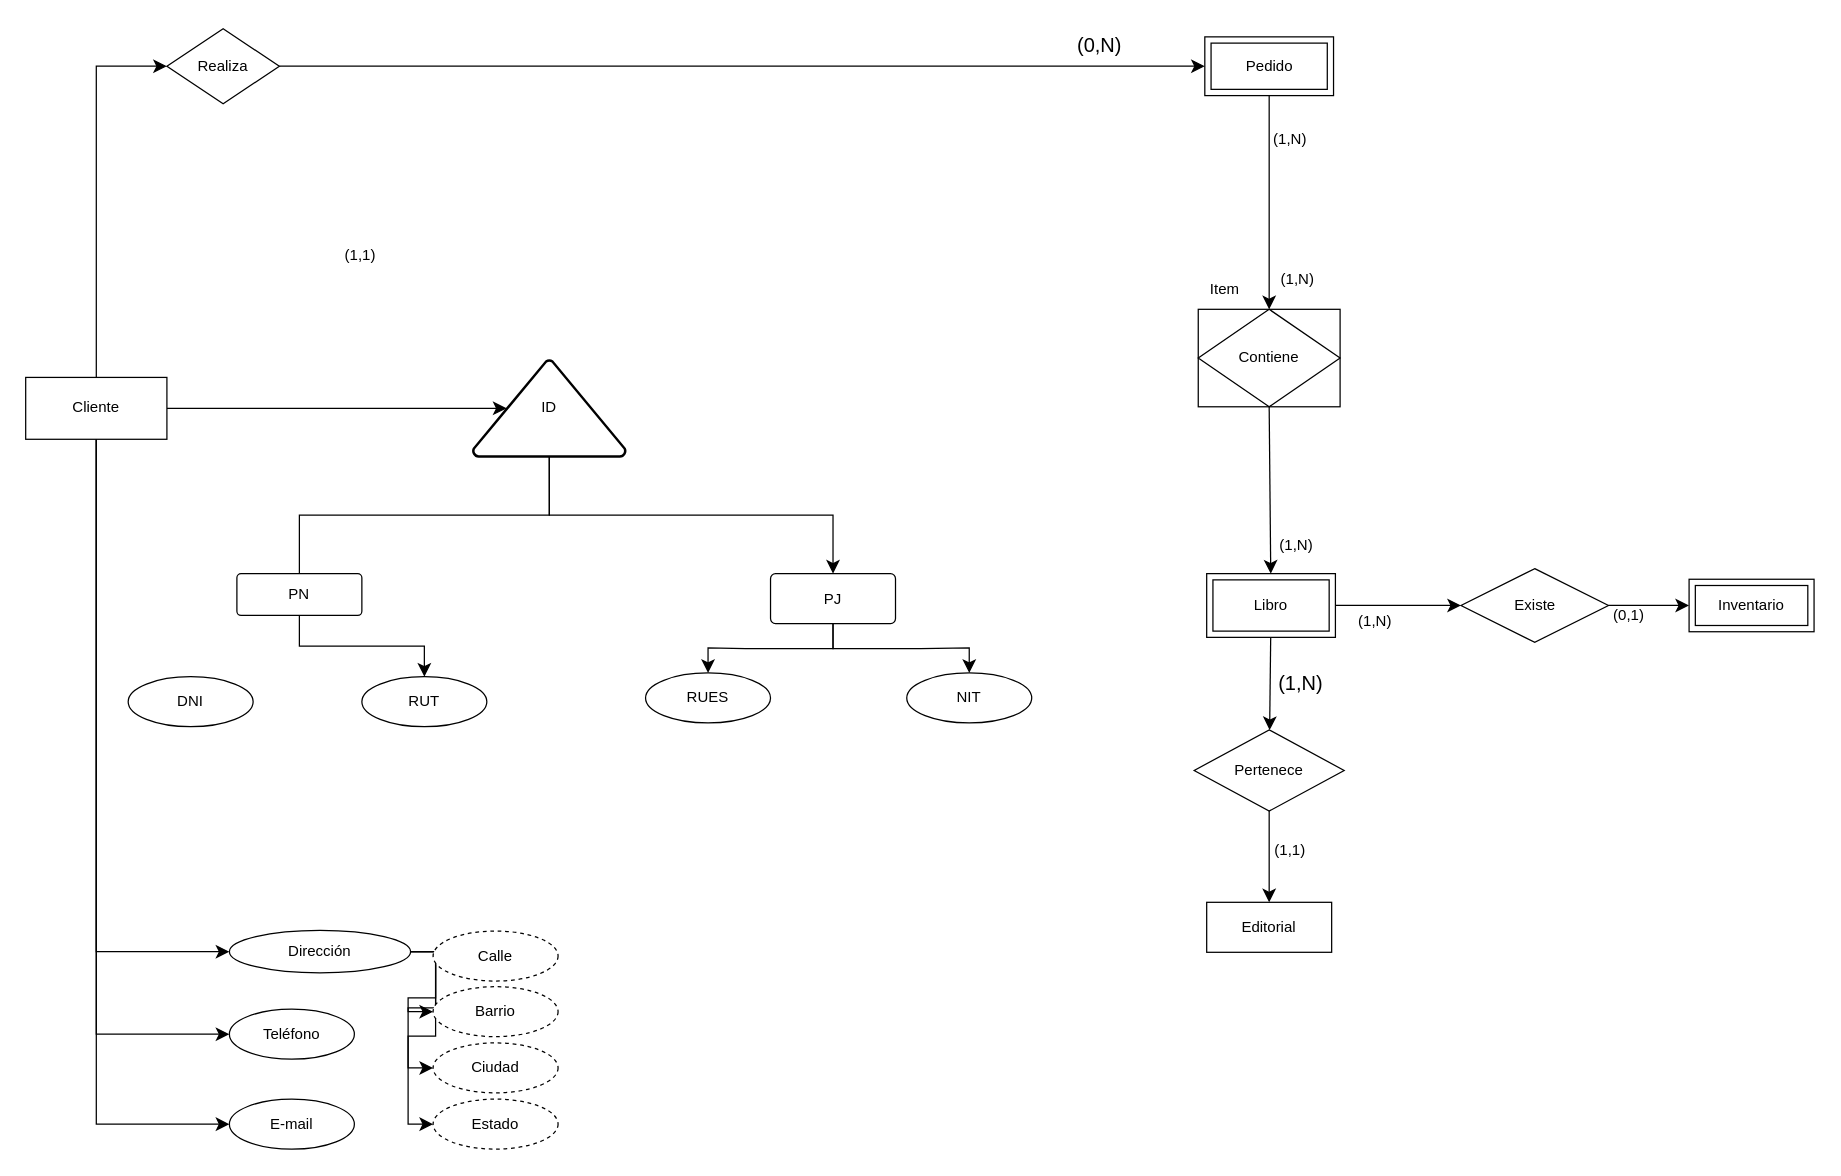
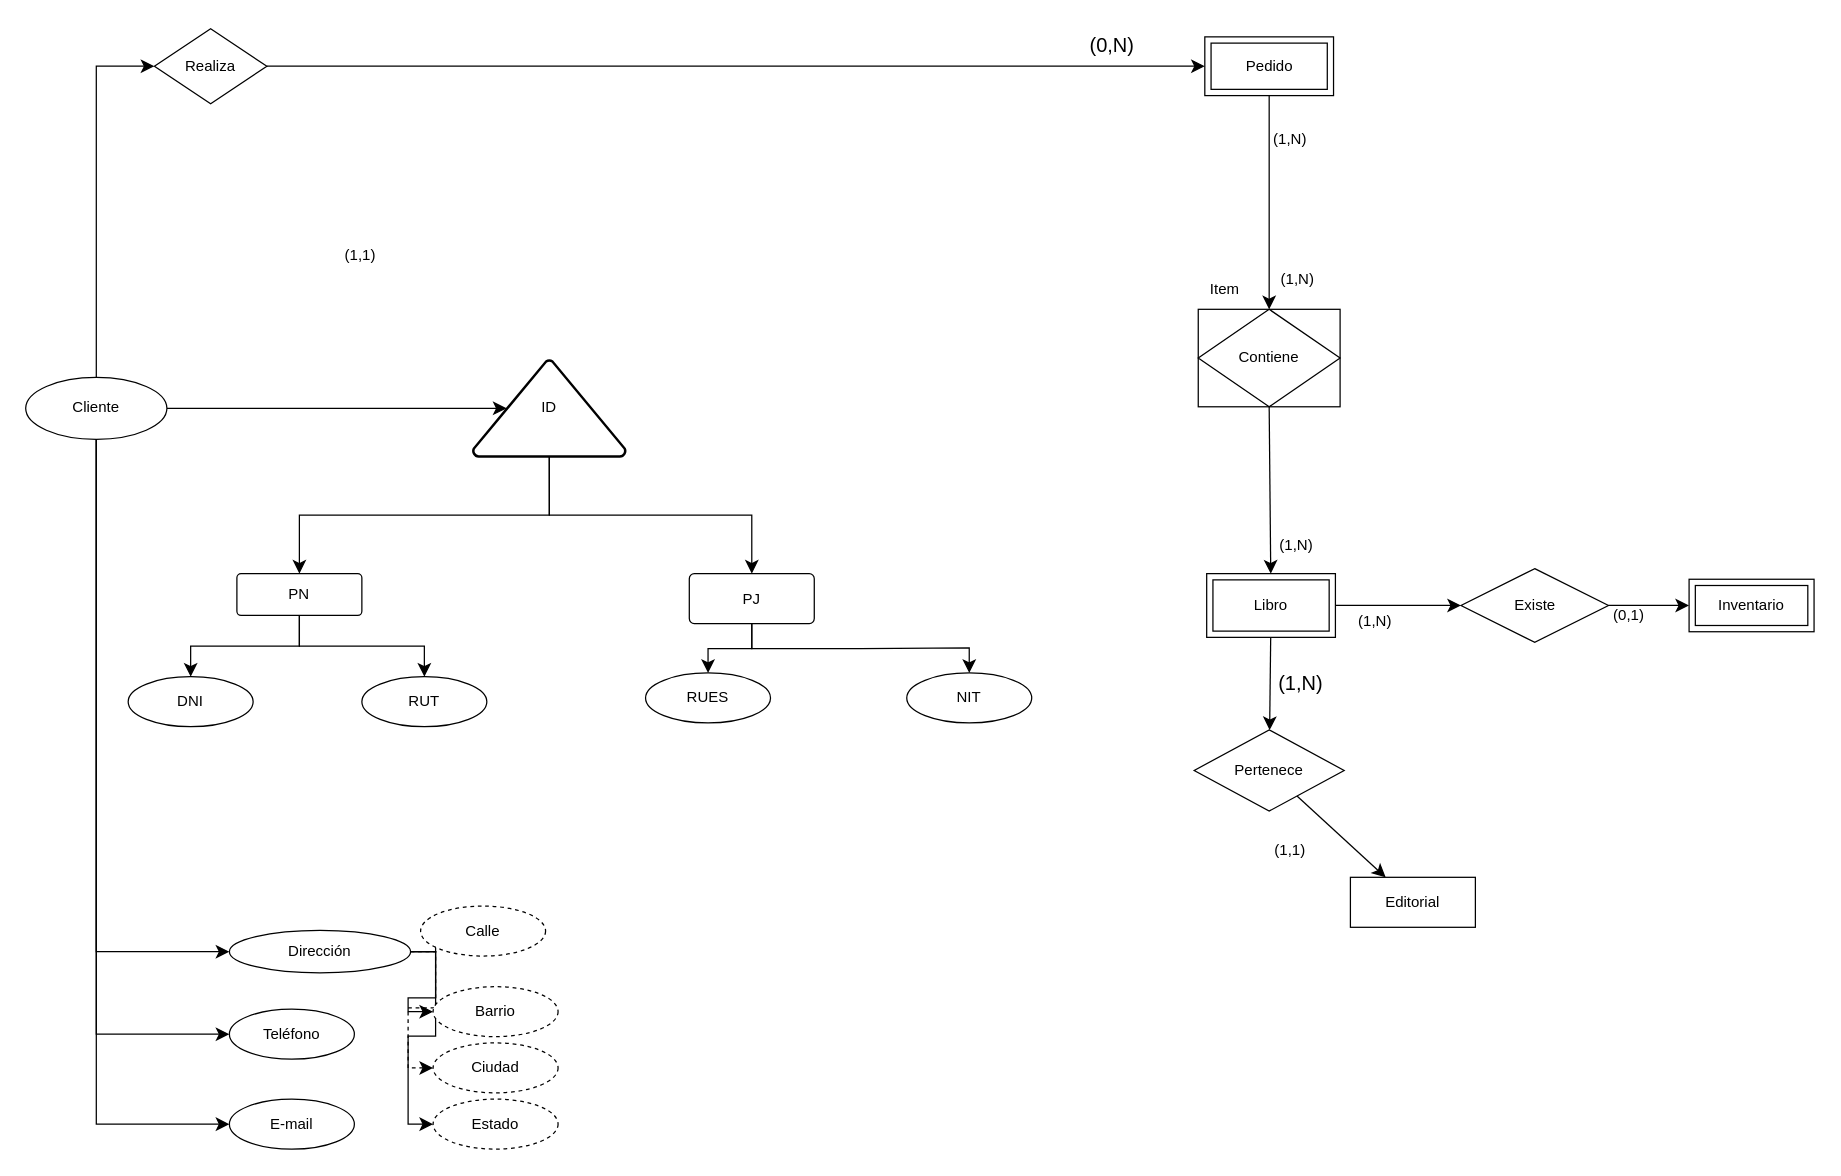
node "(0,N)": moved (1099, 45) -> (1111, 45)
node "Realiza": moved (223, 66) -> (211, 66)
node "Cliente": shape rectangle -> ellipse
edge "ID" -- "PN": arrowhead none -> classic
node "PJ": moved (833, 599) -> (752, 599)
edge "PN" -> "DNI": added
node "Editorial": moved (1269, 928) -> (1413, 903)
node "Calle": moved (496, 956) -> (483, 931)
edge "Dirección" -> "Ciudad": style solid -> dashed
